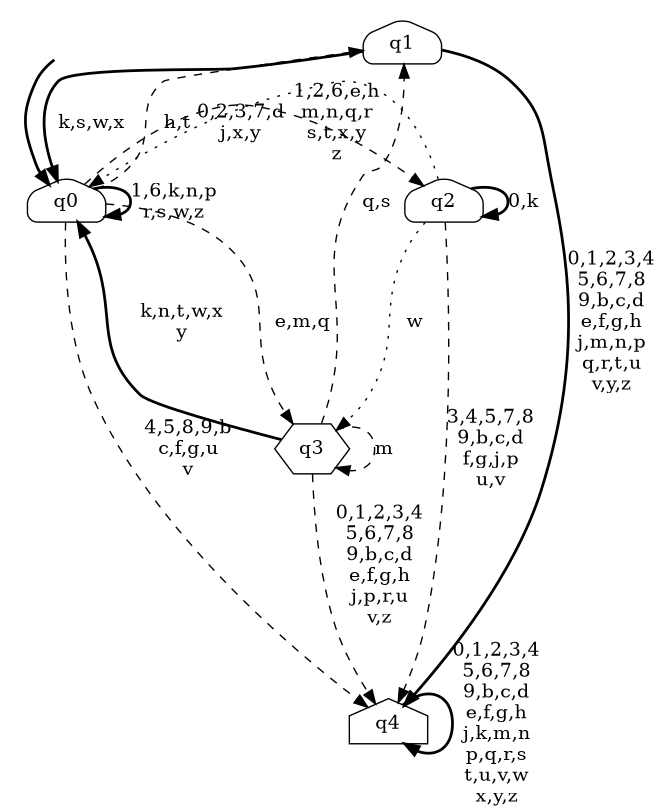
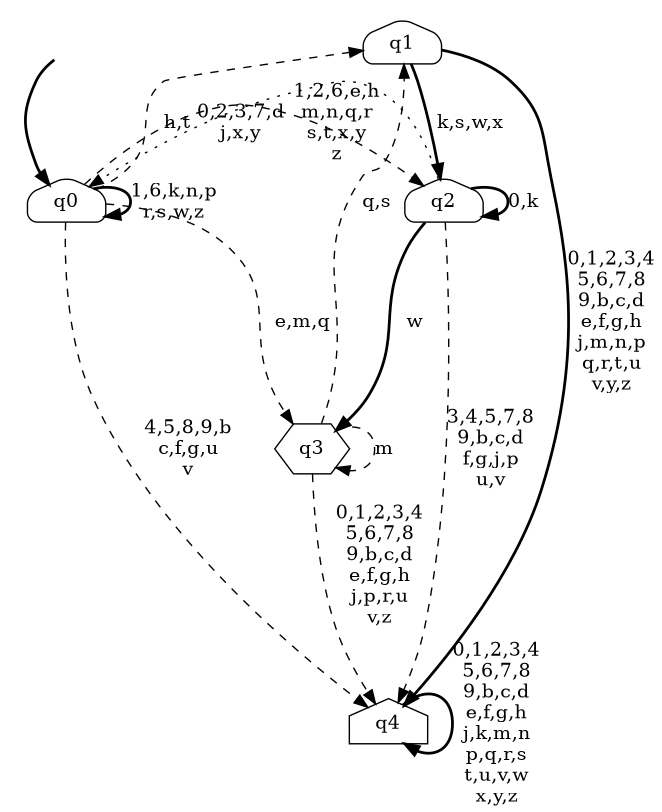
edge "q1" -> "q0": now "q1" -> "q2"
edge "q2" -> "q3": style dotted -> bold
edge "q3" -> "q0": removed, label "k,n,t,w,x y"
